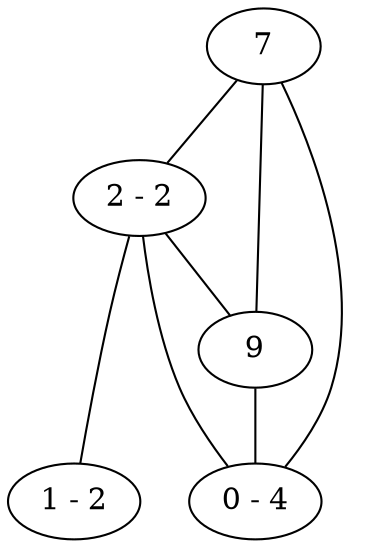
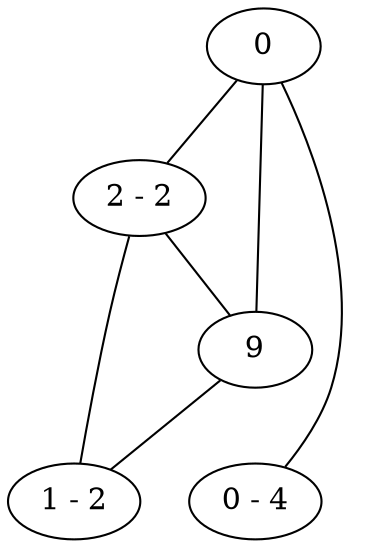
node "7": label "7" -> "0"
edge "2 - 2" -- "0 - 4": removed
edge "9" -- "0 - 4": now "9" -- "1 - 2"
